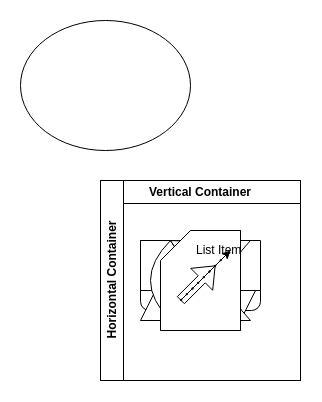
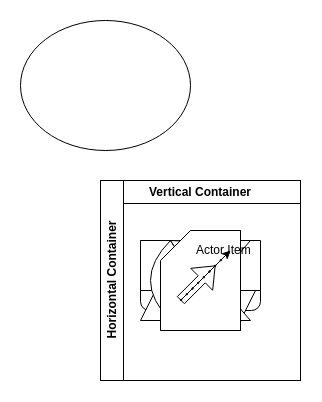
node "List Item": label "List Item" -> "Actor Item"
